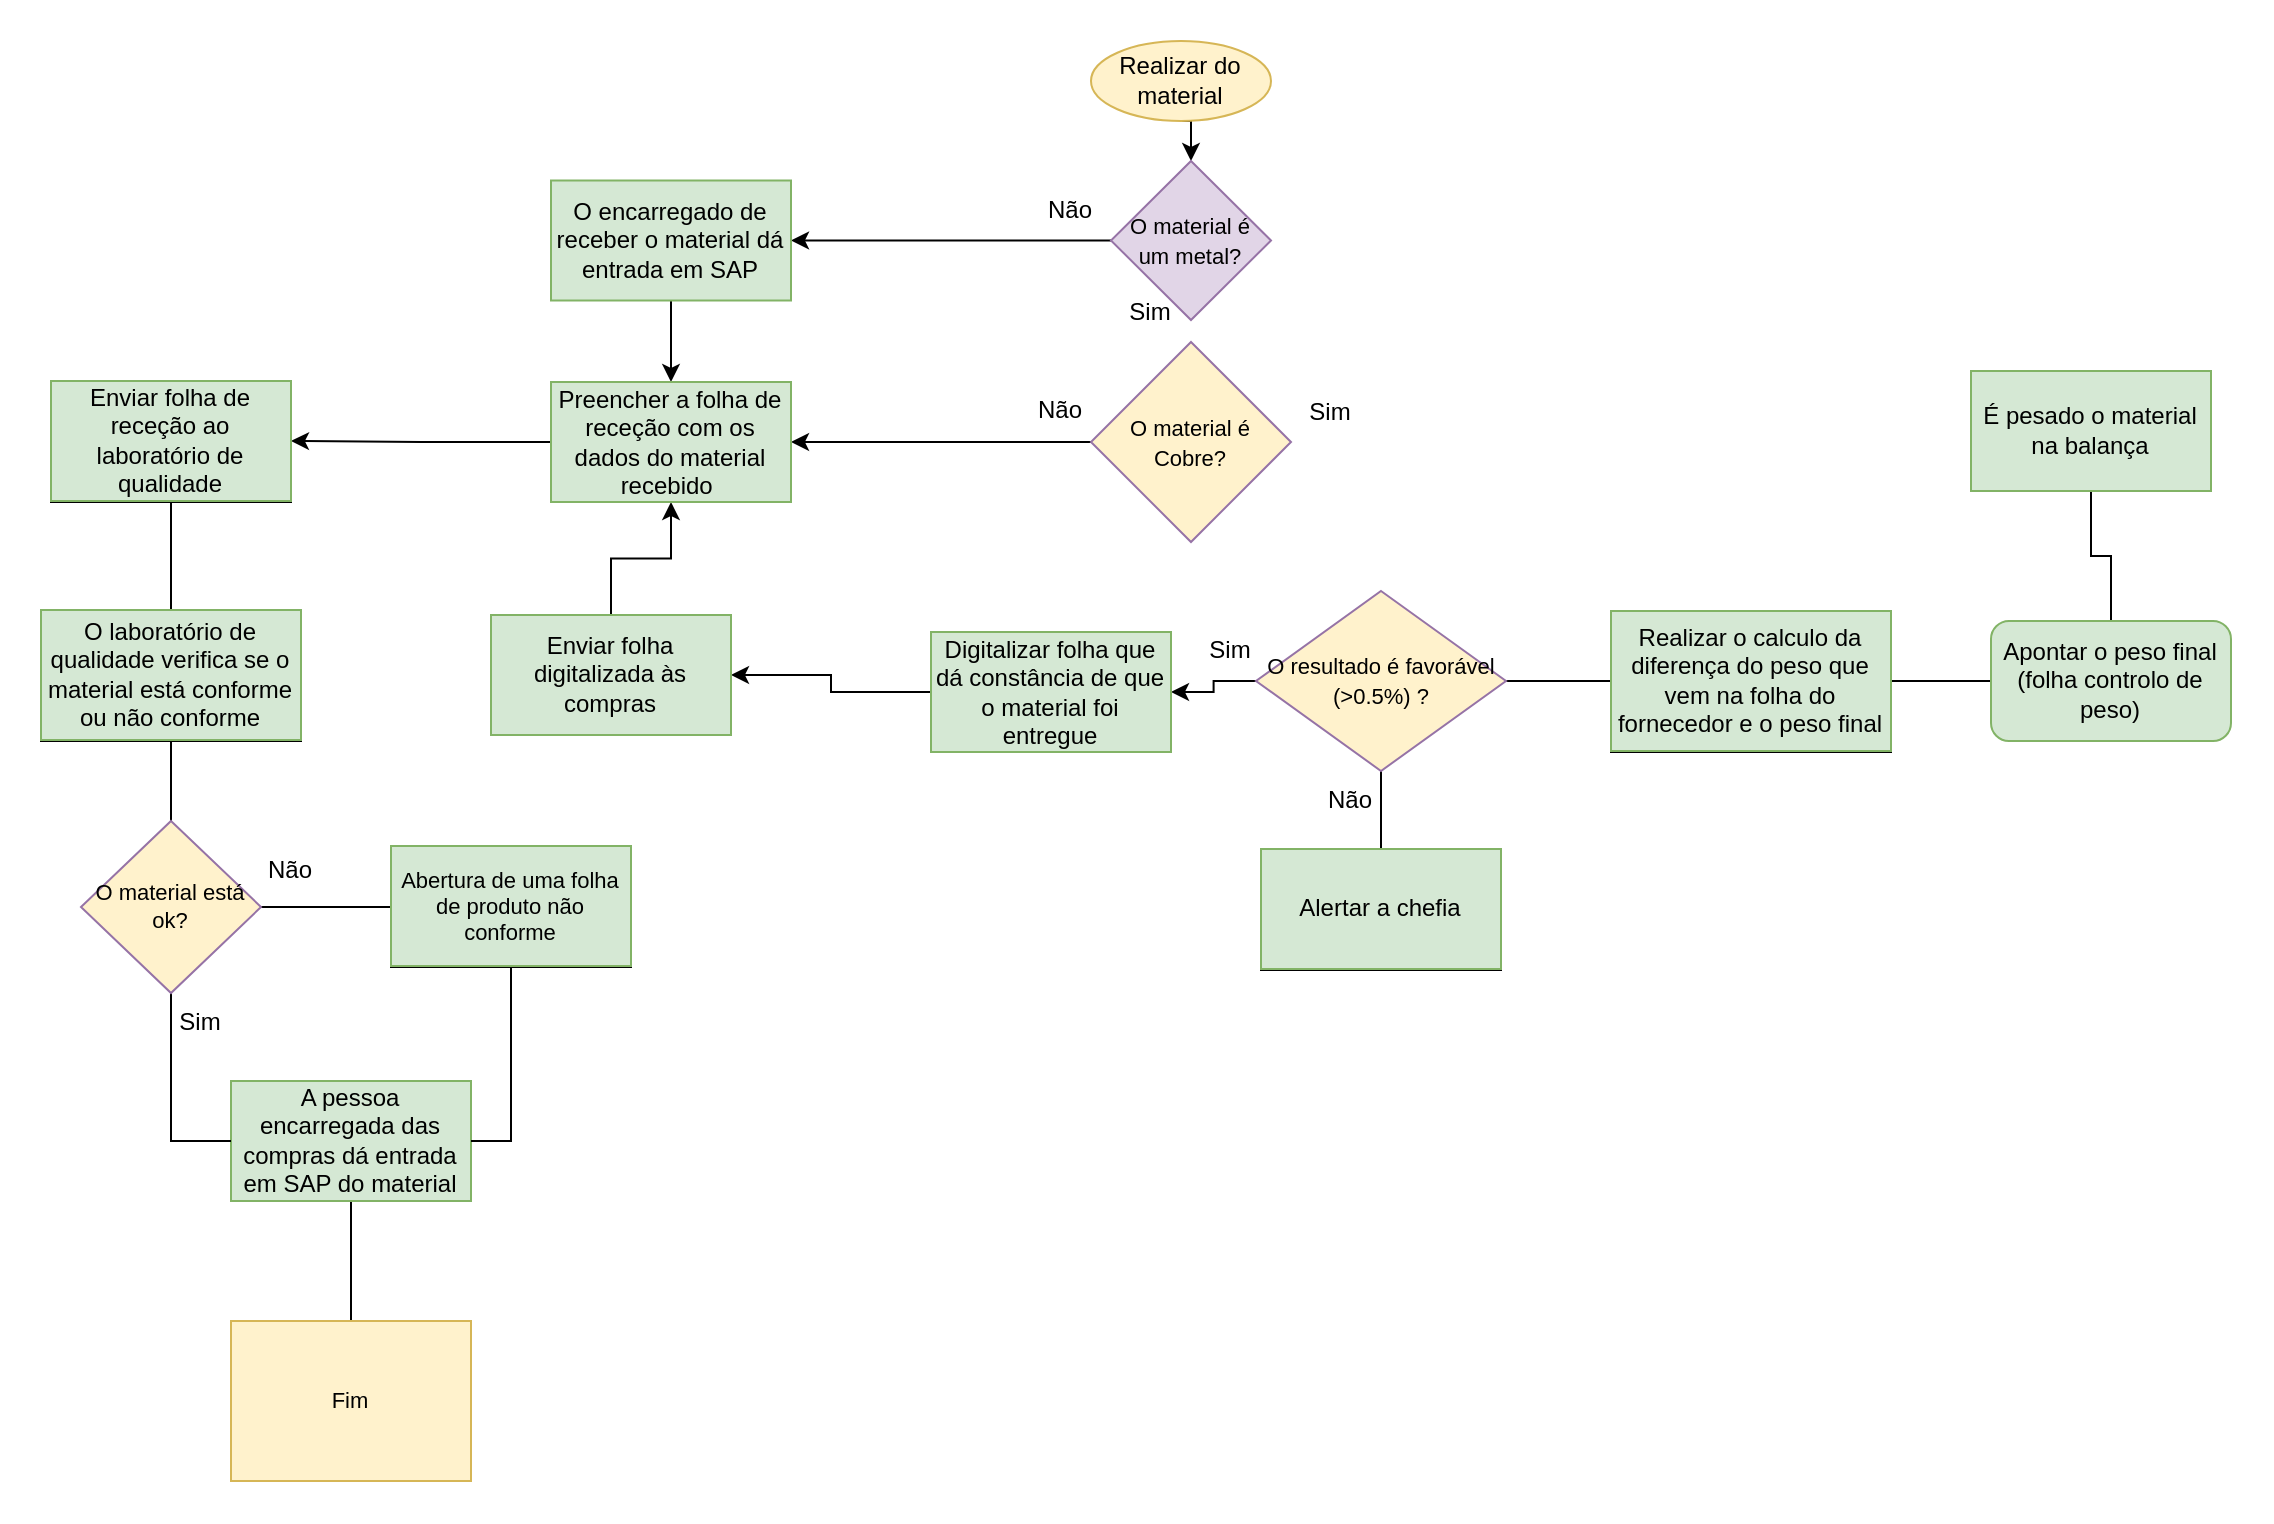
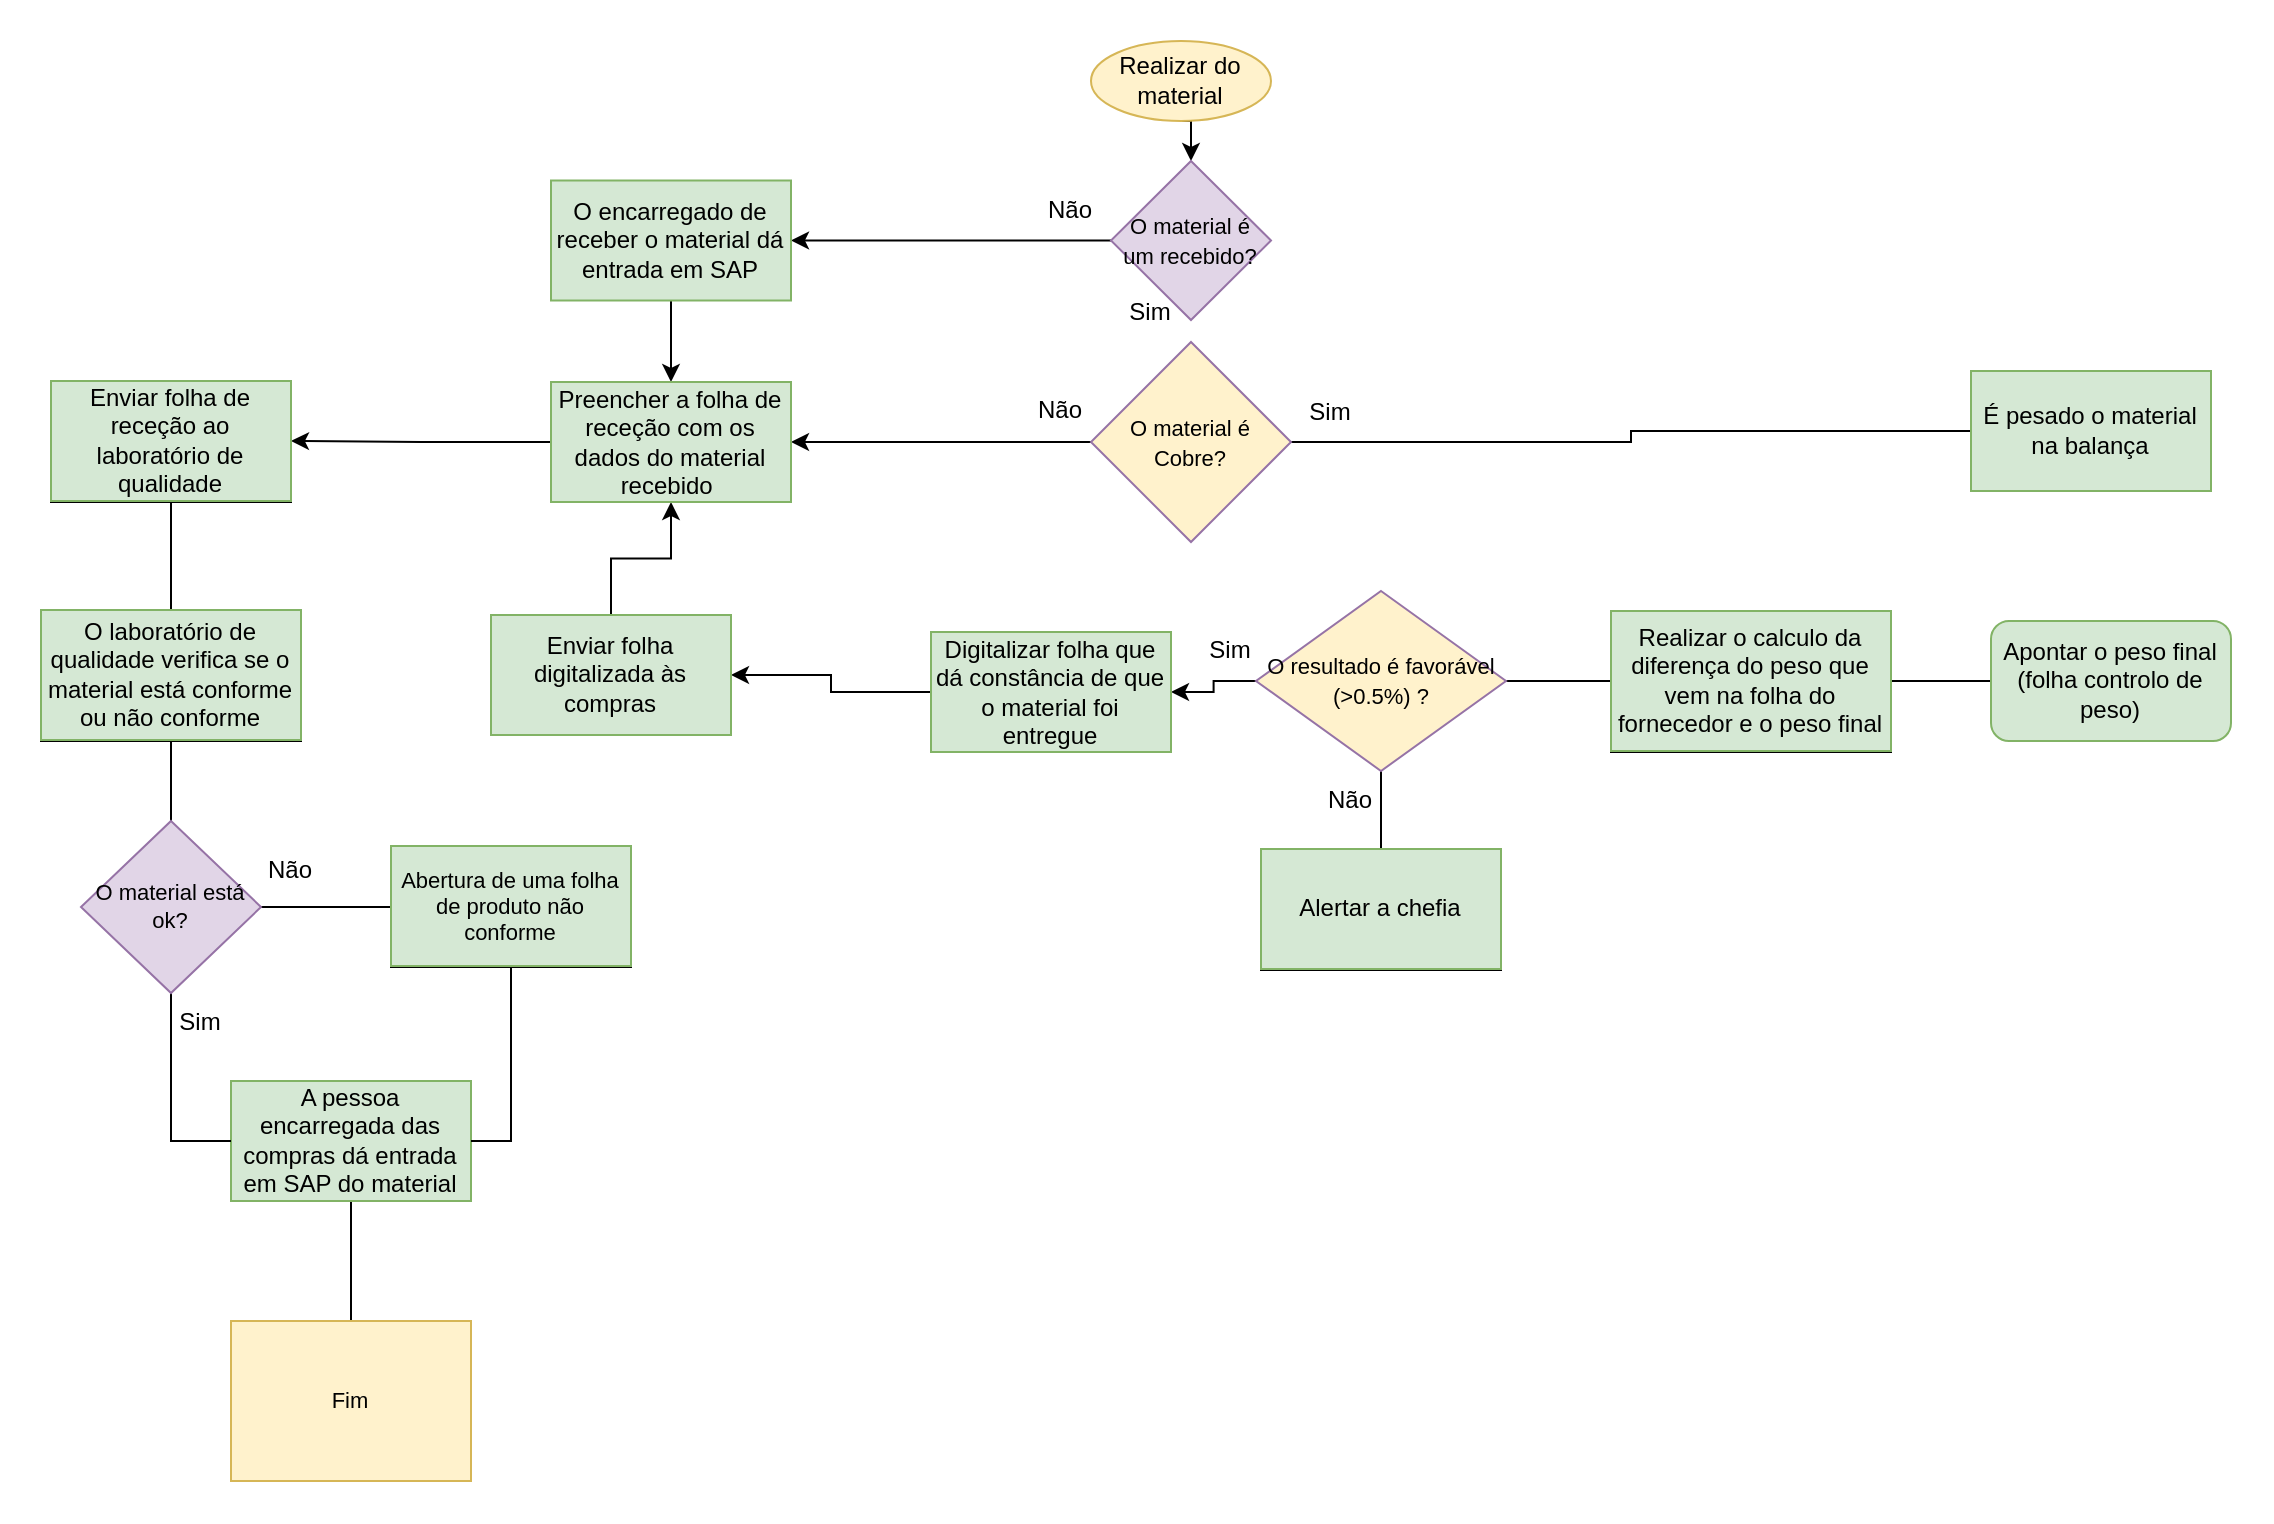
node "O material é um metal?": label "O material é um metal?" -> "O material é um recebido?"
edge "É pesado o material na balança" -- "O material é Cobre?": added
edge "É pesado o material na balança" -- "Apontar o peso final (folha controlo de peso)": removed
node "O material está ok?": fillcolor #fff2cc -> #e1d5e7
